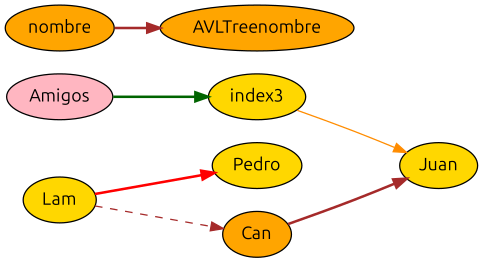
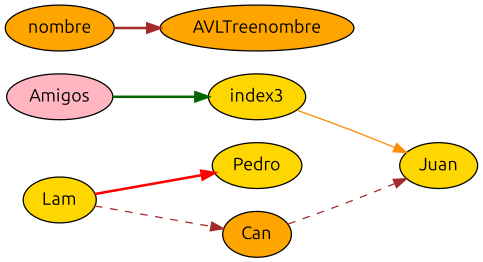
edge "Can" -> "Juan": style bold -> dashed
